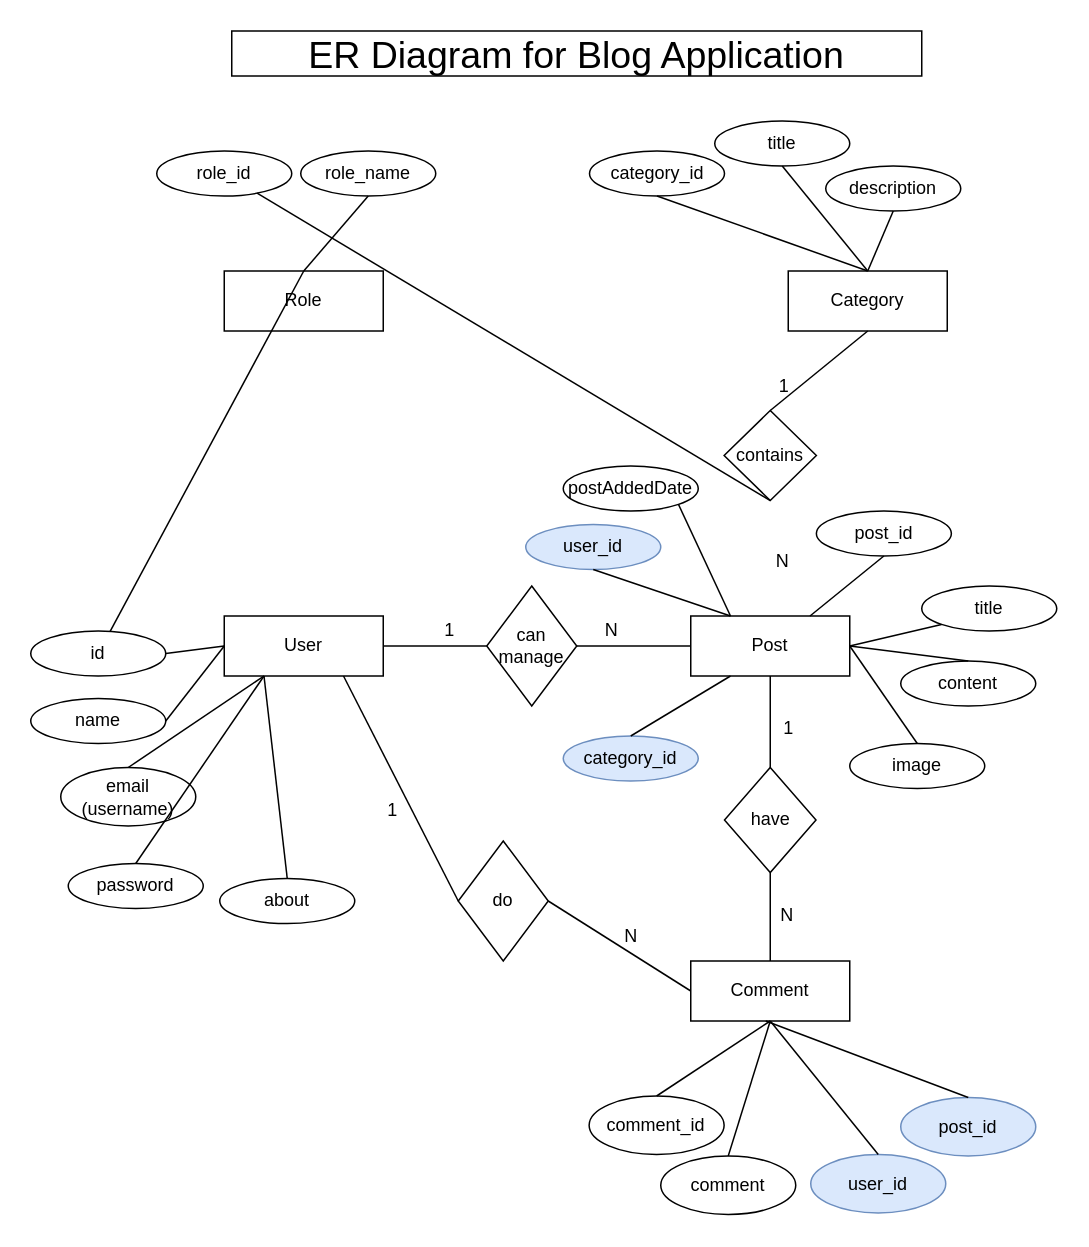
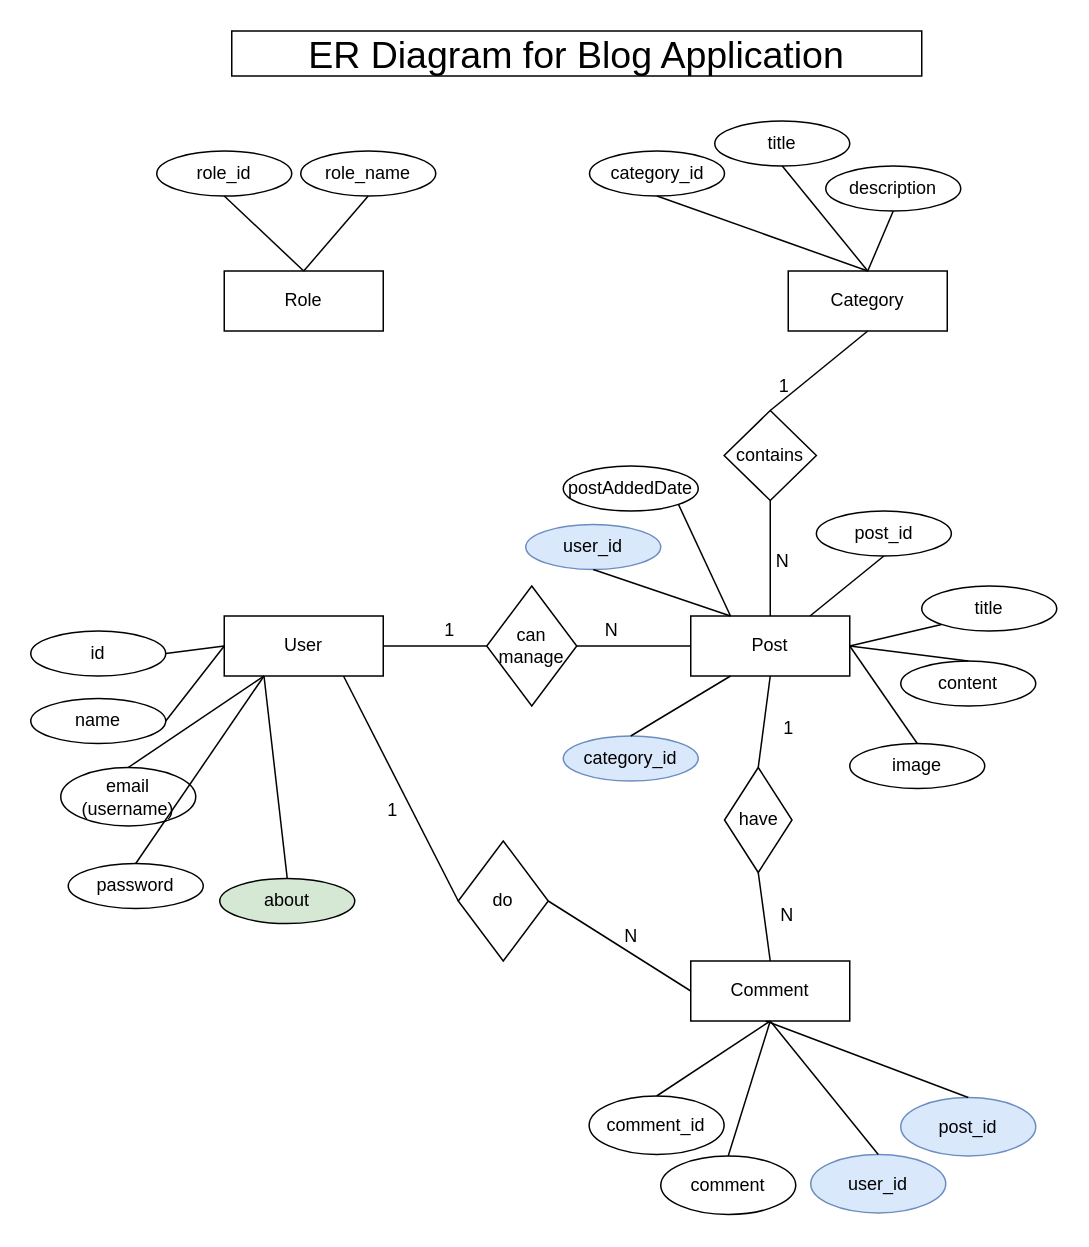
edge "role_id" -- "contains": now "Post" -- "contains"
edge "Role" -- "id": now "Role" -- "role_id"
node "have": size 92x105 -> 68x105
node "about": fillcolor #ffffff -> #d5e8d4
